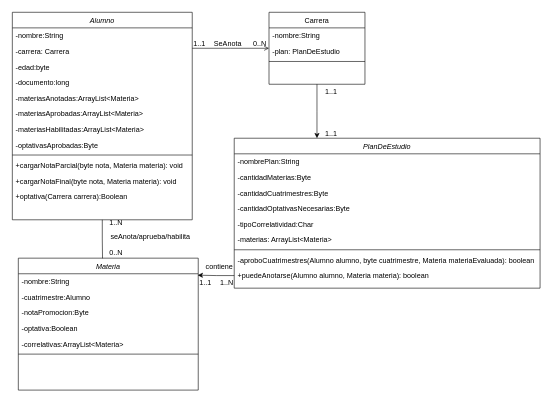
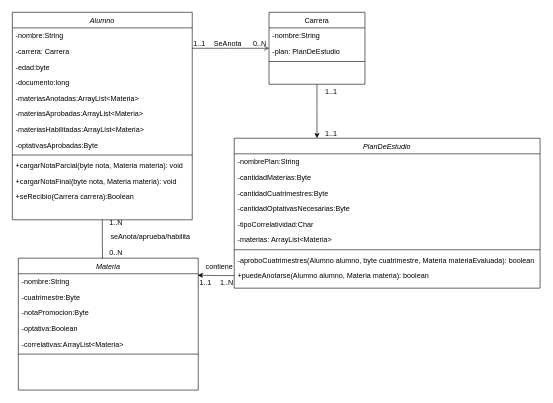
node "+optativa(Carrera carrera):Boolean": label "+optativa(Carrera carrera):Boolean" -> "+seRecibio(Carrera carrera):Boolean"
node "-cuatrimestre:Alumno": label "-cuatrimestre:Alumno" -> "-cuatrimestre:Byte"
